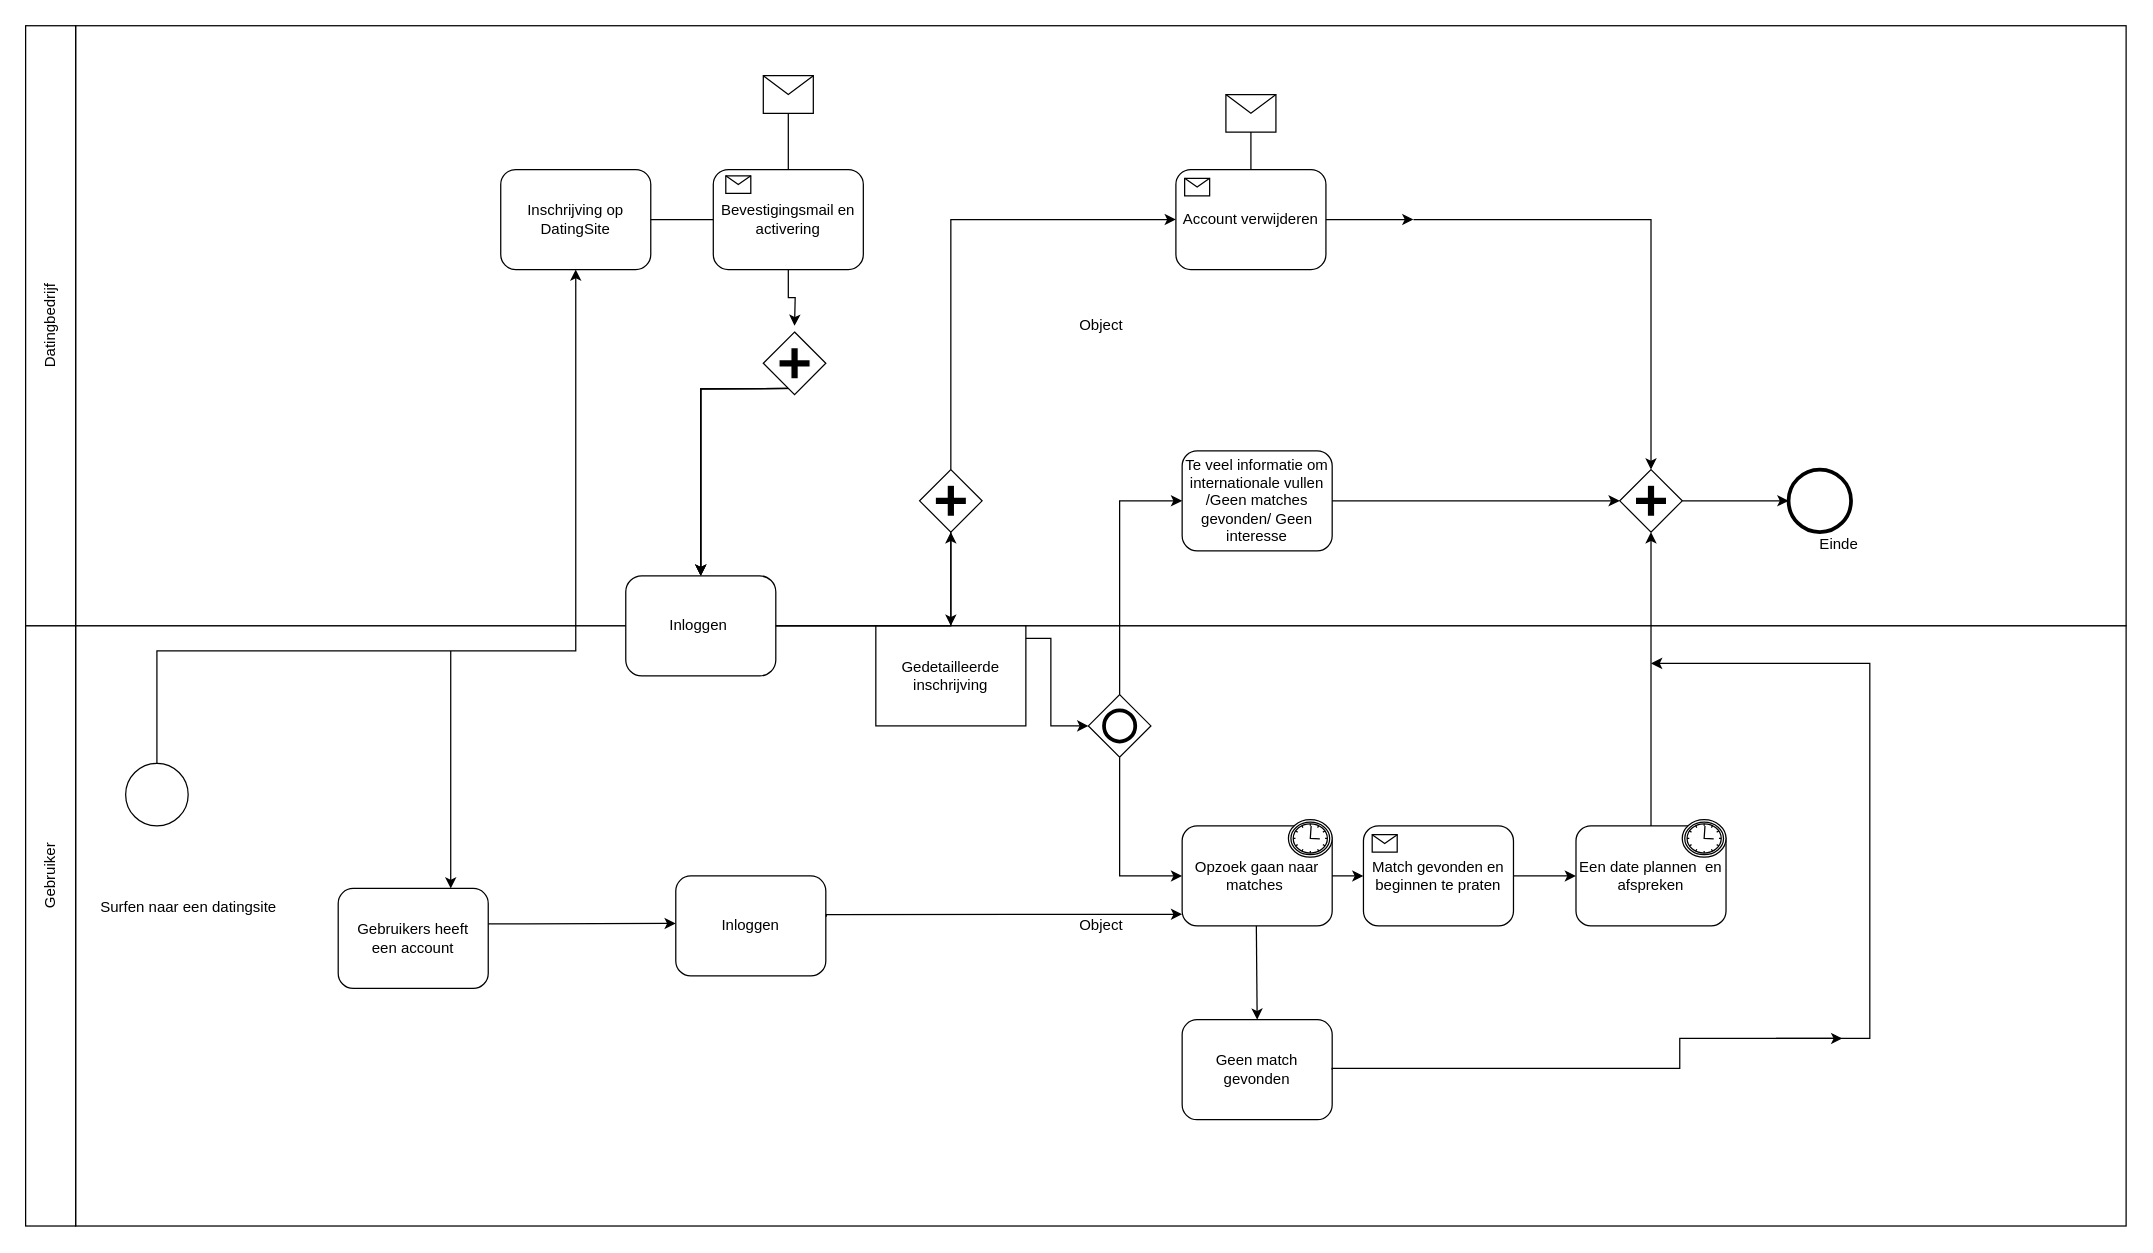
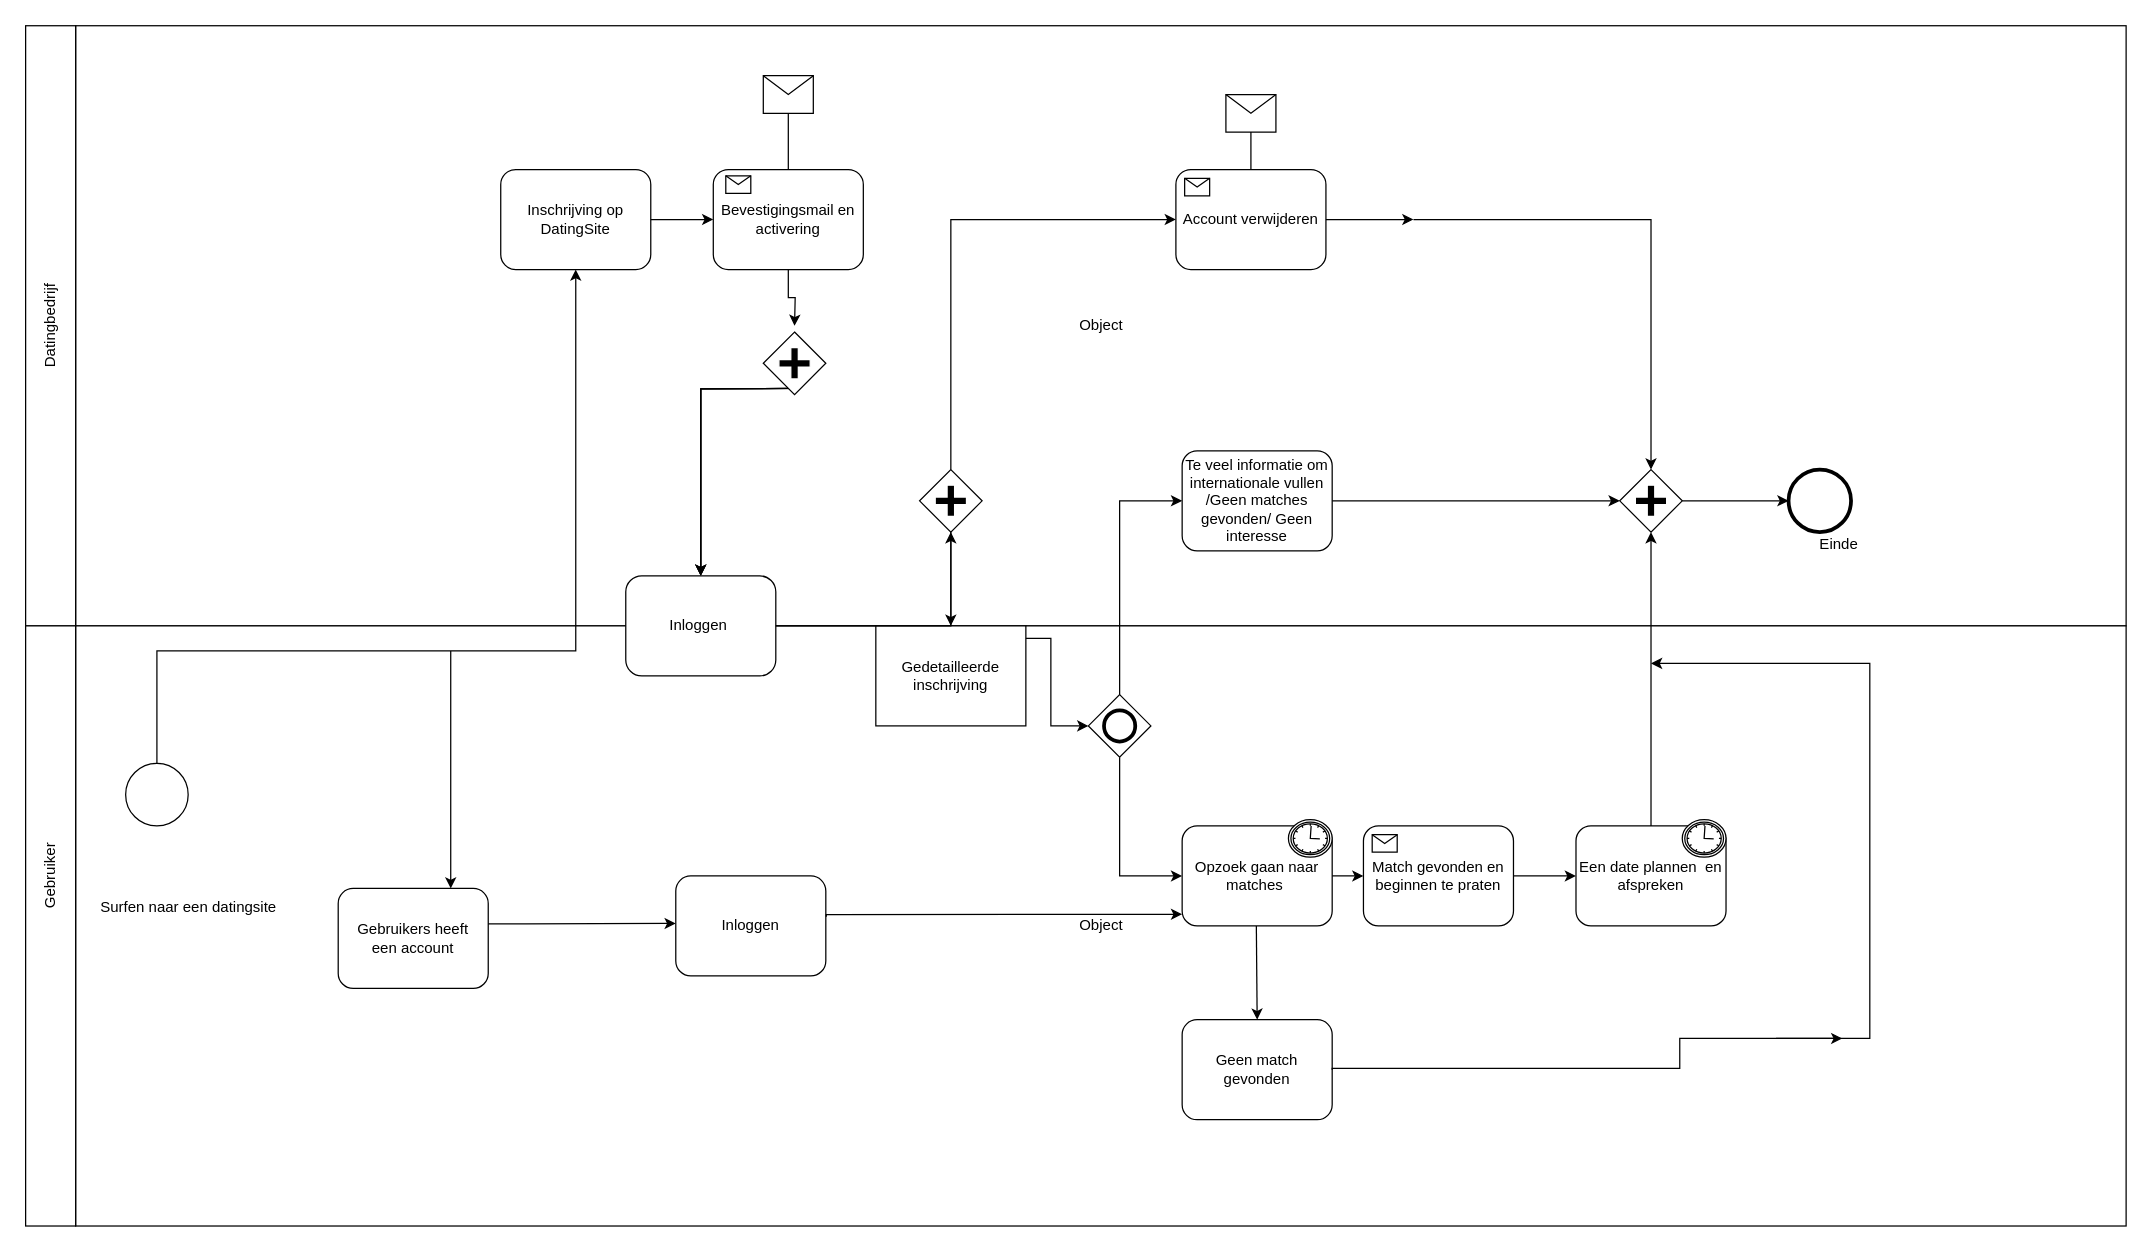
edge "Inschrijving op DatingSite" -- "Bevestigingsmail en activering": arrowhead none -> classic
